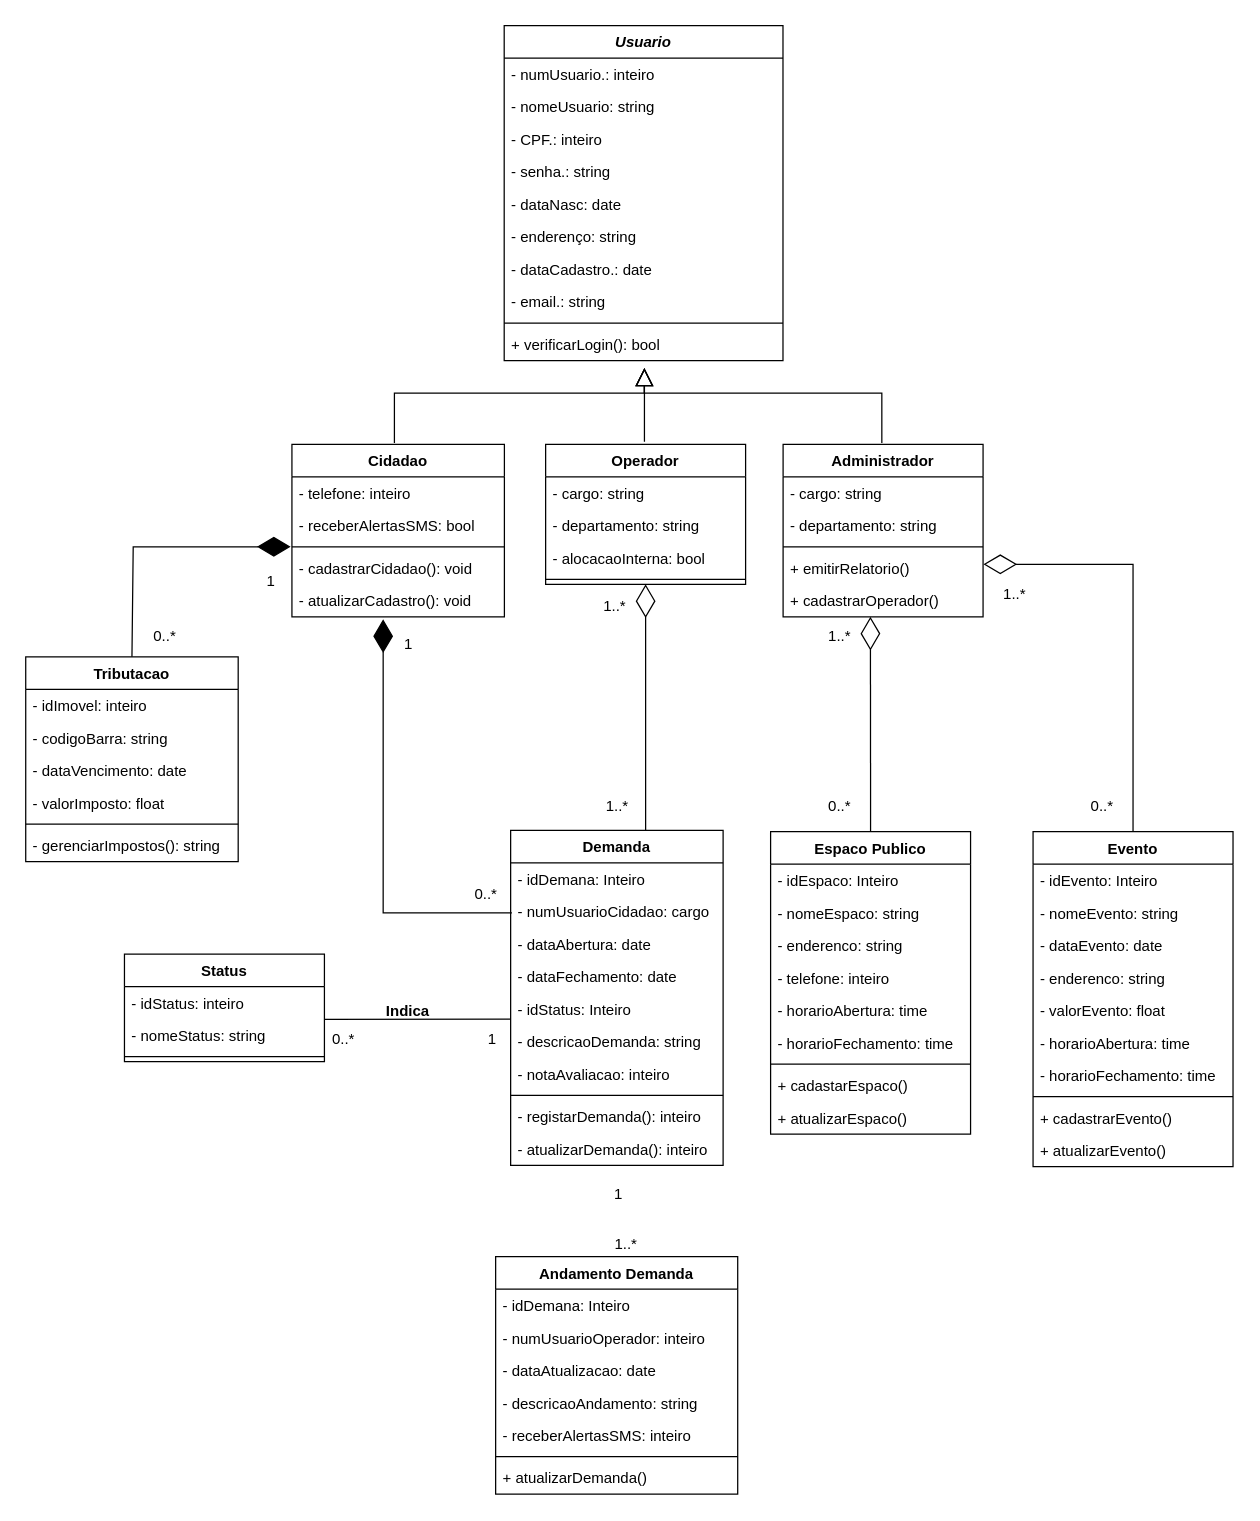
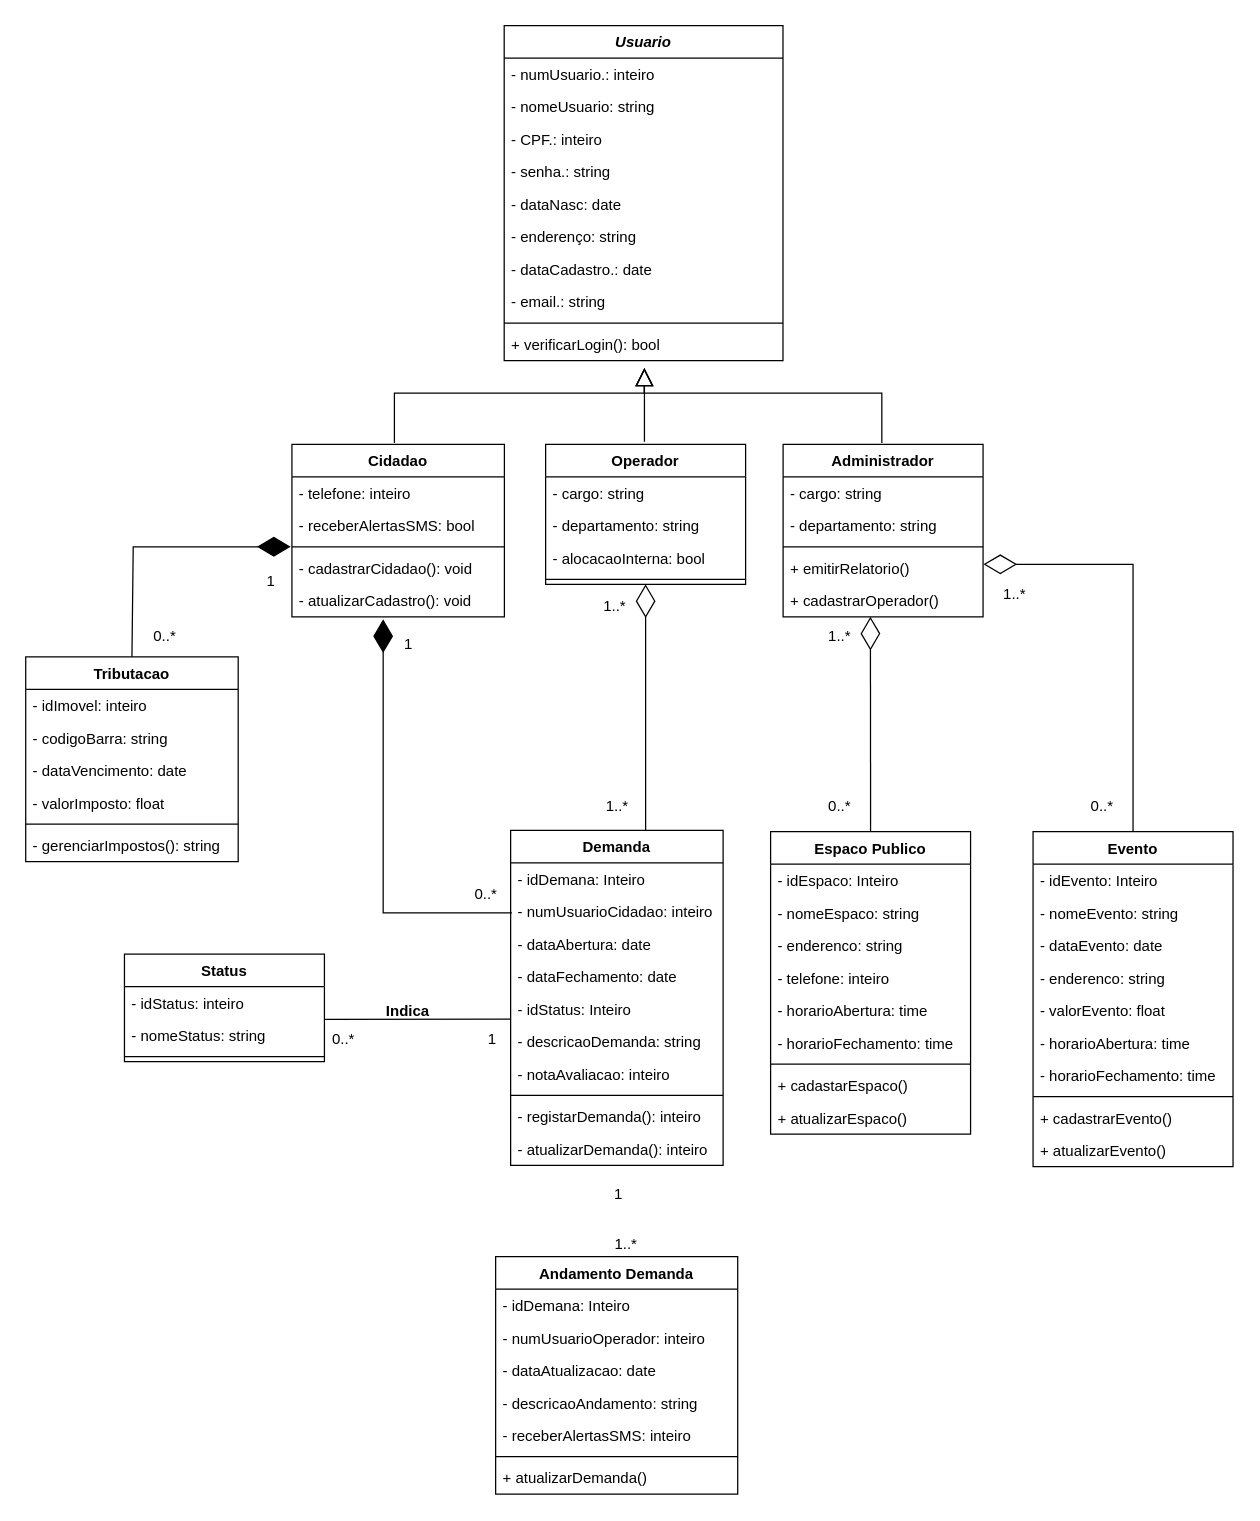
node "- numUsuarioCidadao: cargo": label "- numUsuarioCidadao: cargo" -> "- numUsuarioCidadao: inteiro"
